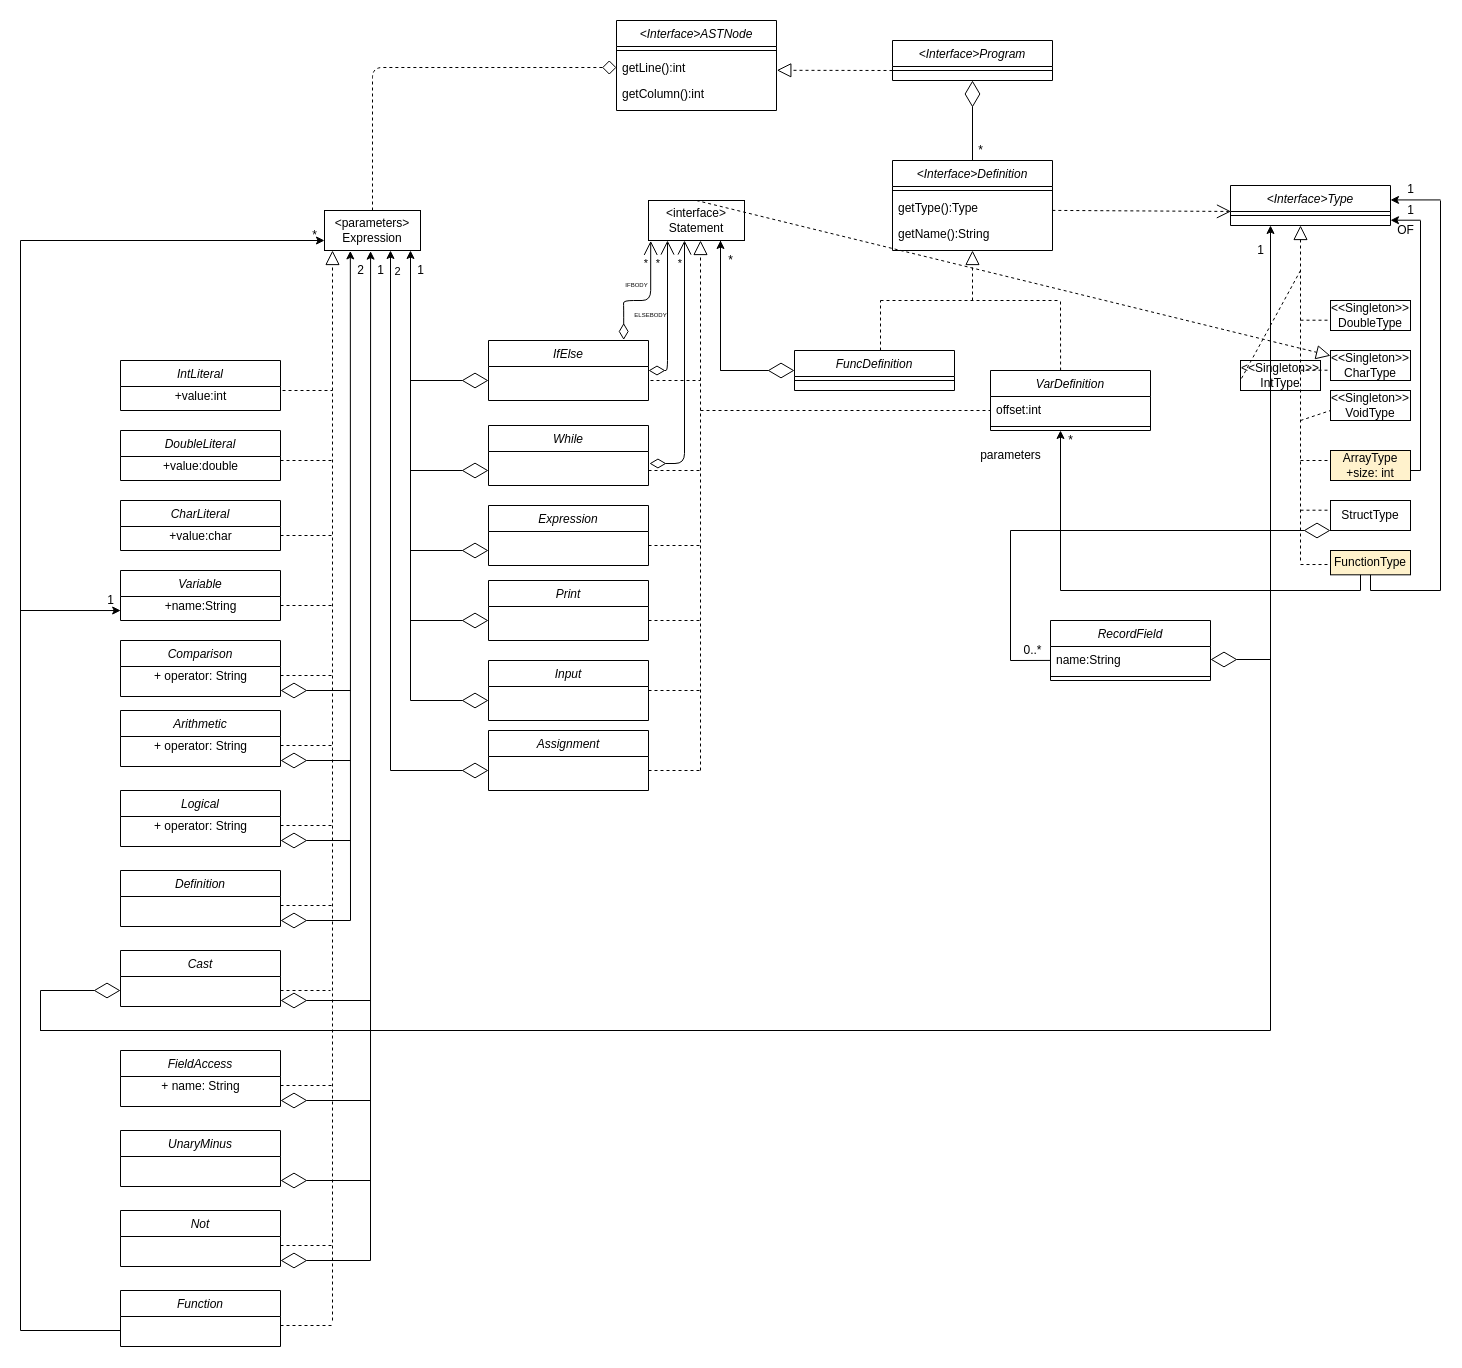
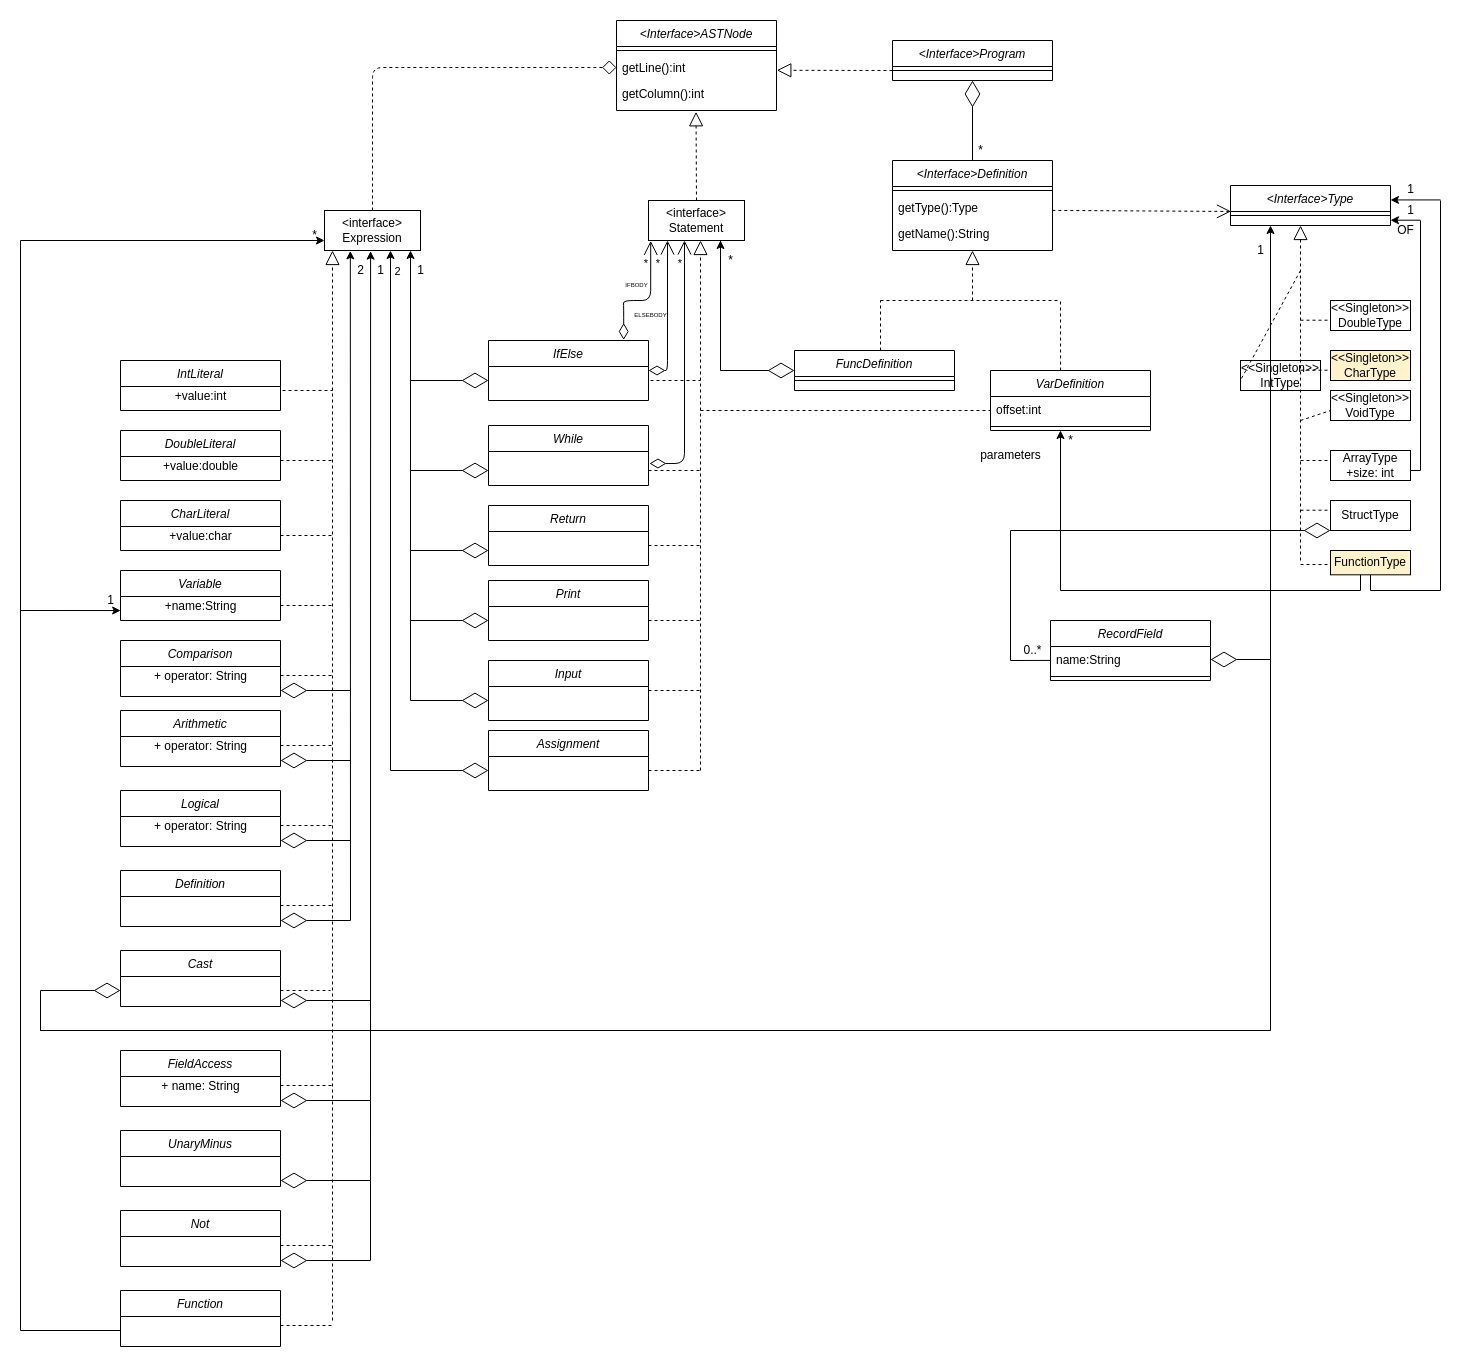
node "<parameters> Expression": label "<parameters> Expression" -> "<interface> Expression"
edge "<interface> Statement" -> "<<Singleton>> CharType": now "<interface> Statement" -> "getColumn():int"
node "<<Singleton>> CharType": fillcolor #ffffff -> #fff2cc
node "ArrayType +size: int": fillcolor #fff2cc -> #ffffff
node "Expression": label "Expression" -> "Return"
